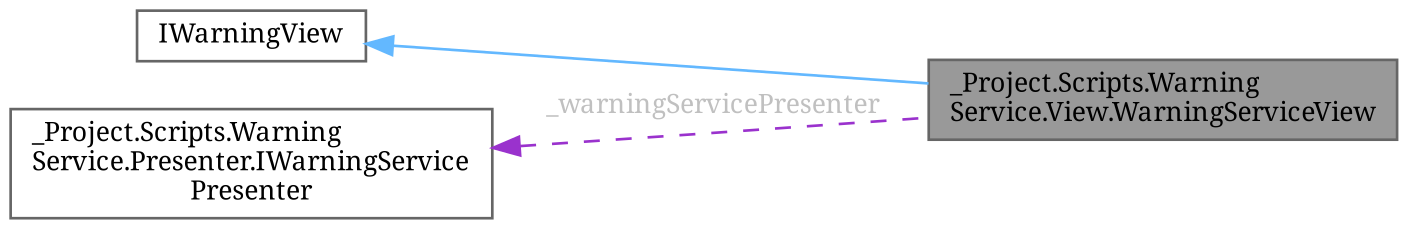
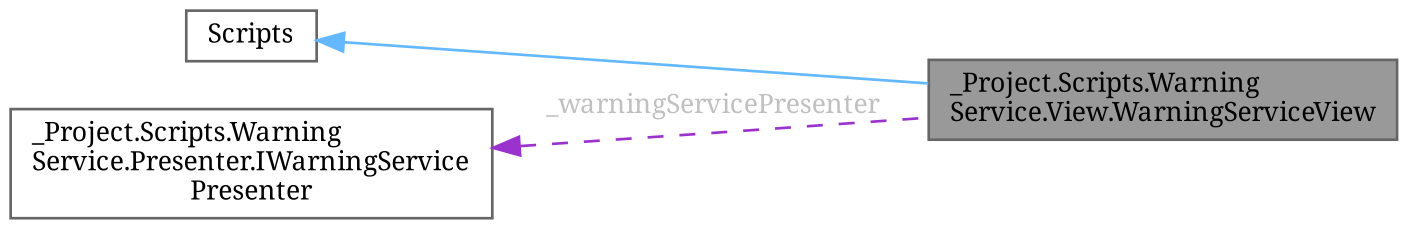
node "IWarningView": label "IWarningView" -> "Scripts"
